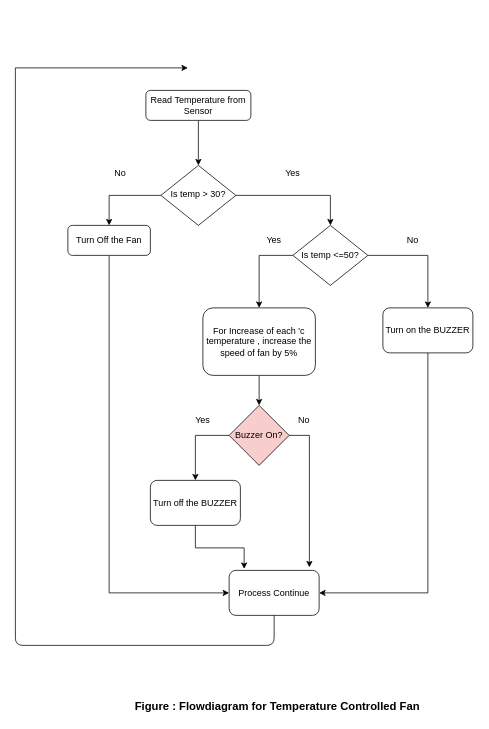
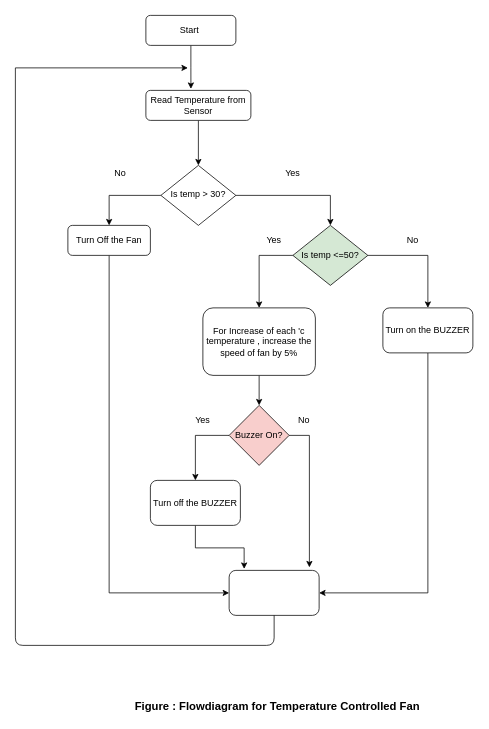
node "Start": added
edge "Start" -> "Read Temperature from Sensor": added
node "Is temp <=50?": fillcolor #ffffff -> #d5e8d4
node "Process Continue": removed
